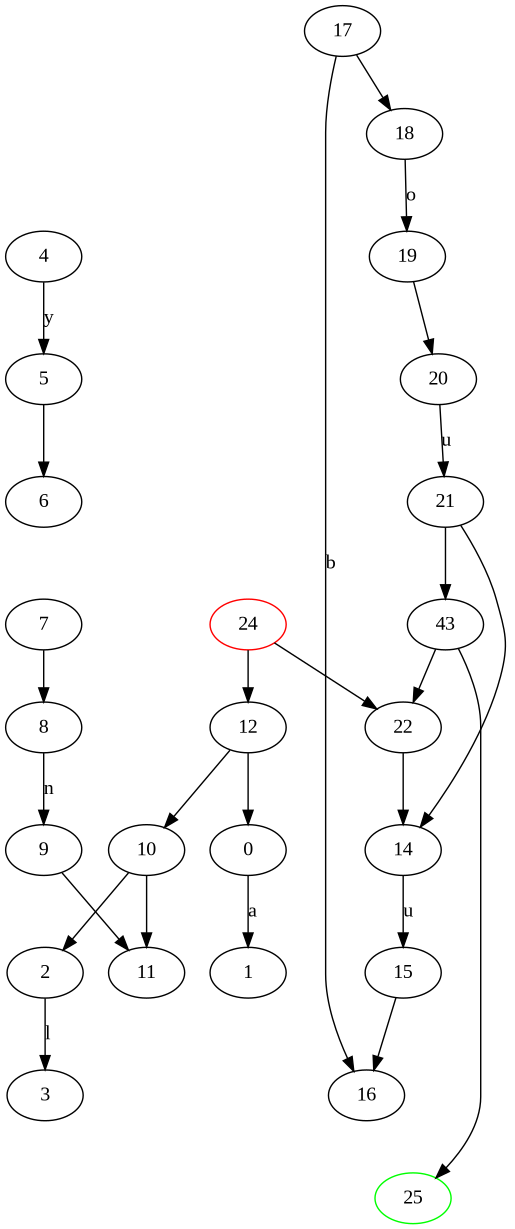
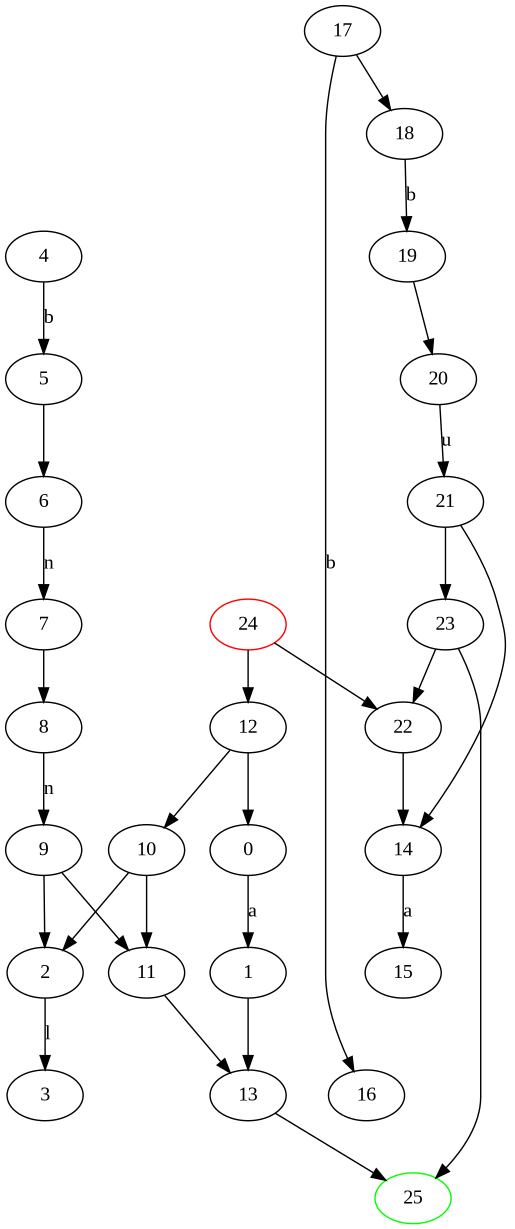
edge "18" -> "19": label "o" -> "b"
edge "4" -> "5": label "y" -> "b"
edge "6" -> "7": added, label "n"
node "43": label "43" -> "23"
edge "9" -> "2": added
edge "14" -> "15": label "u" -> "a"
edge "15" -> "16": removed
node "13": added
